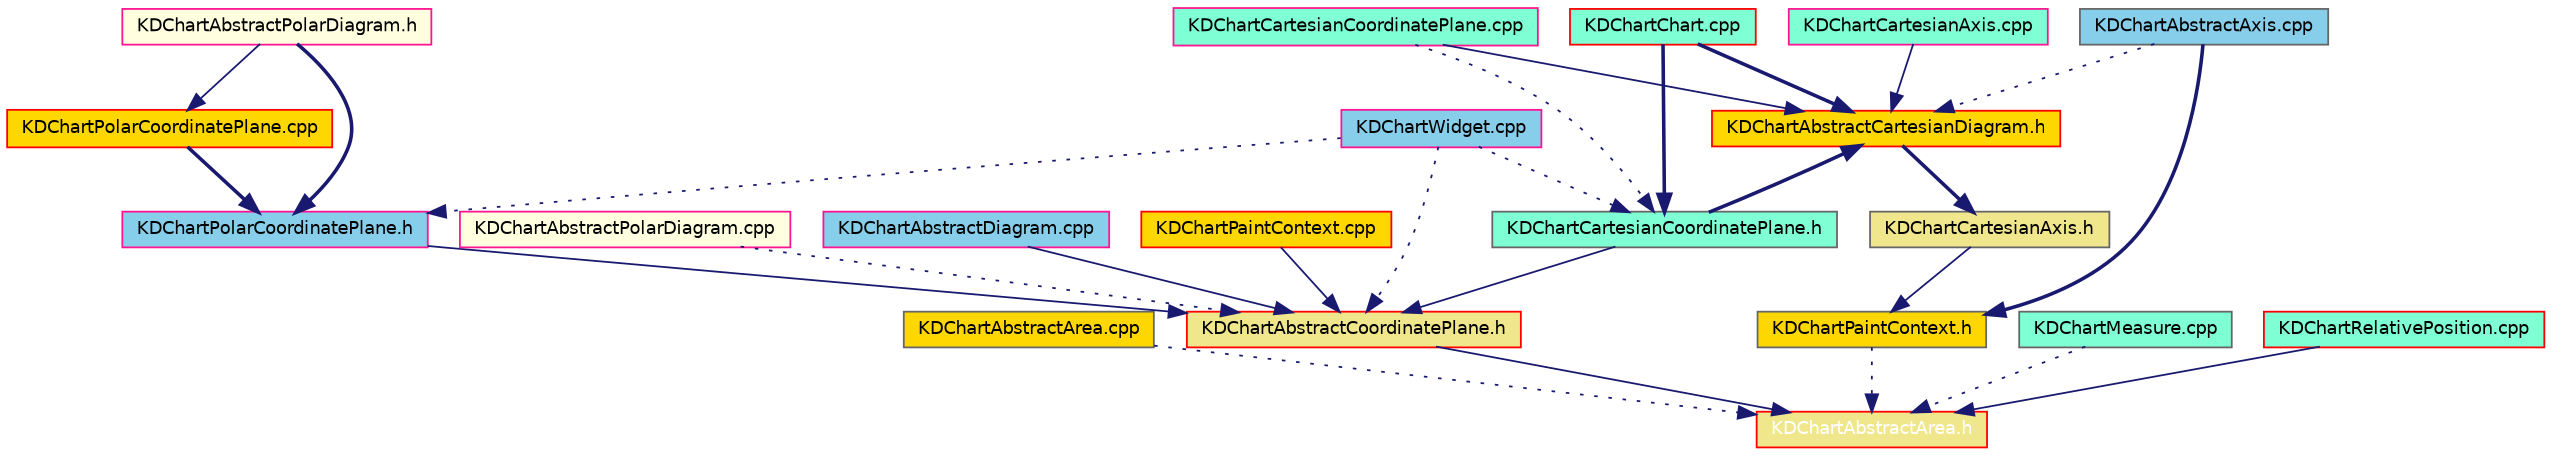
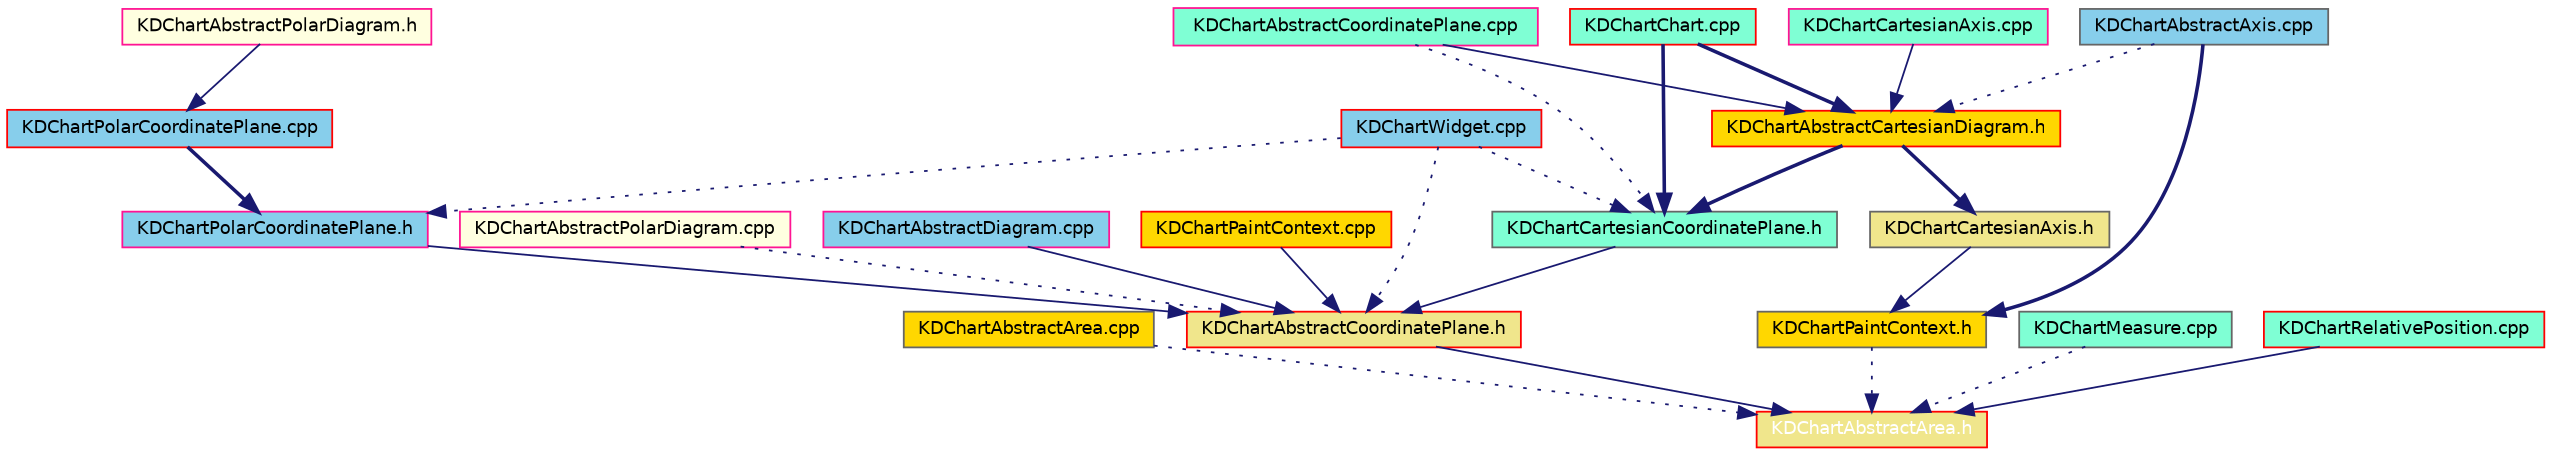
node "KDChartCartesianCoordinatePlane.cpp": label "KDChartCartesianCoordinatePlane.cpp" -> "KDChartAbstractCoordinatePlane.cpp"
edge "KDChartAbstractPolarDiagram.h" -> "KDChartPolarCoordinatePlane.h": removed
node "KDChartPolarCoordinatePlane.cpp": fillcolor gold -> skyblue
node "KDChartWidget.cpp": color deeppink -> red
edge "KDChartCartesianCoordinatePlane.h" -> "KDChartAbstractCartesianDiagram.h": reversed
